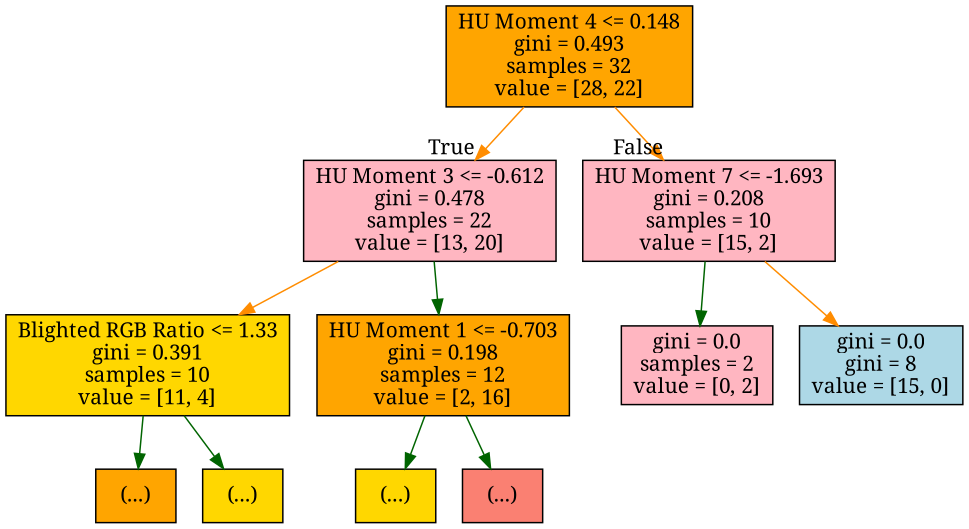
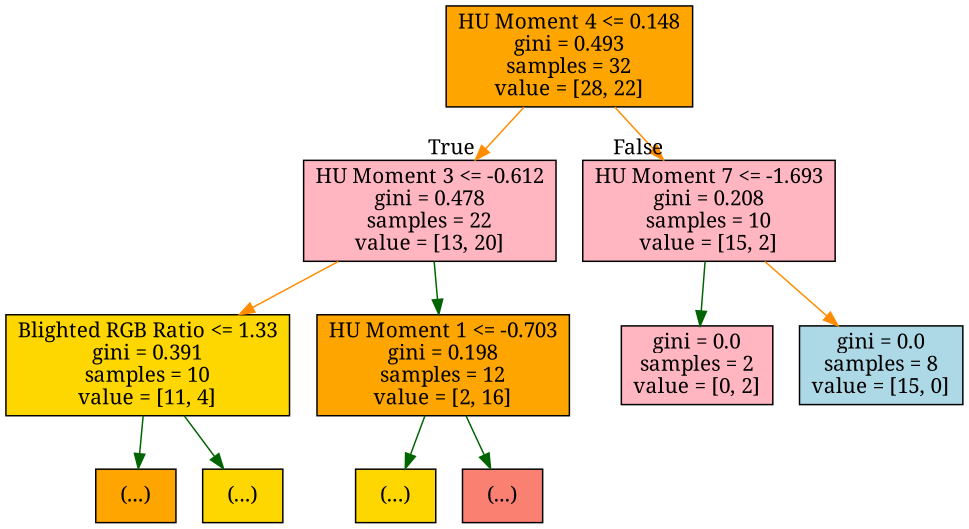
node "gini = 0.0 gini = 8 value = [15, 0]": label "gini = 0.0 gini = 8 value = [15, 0]" -> "gini = 0.0 samples = 8 value = [15, 0]"
